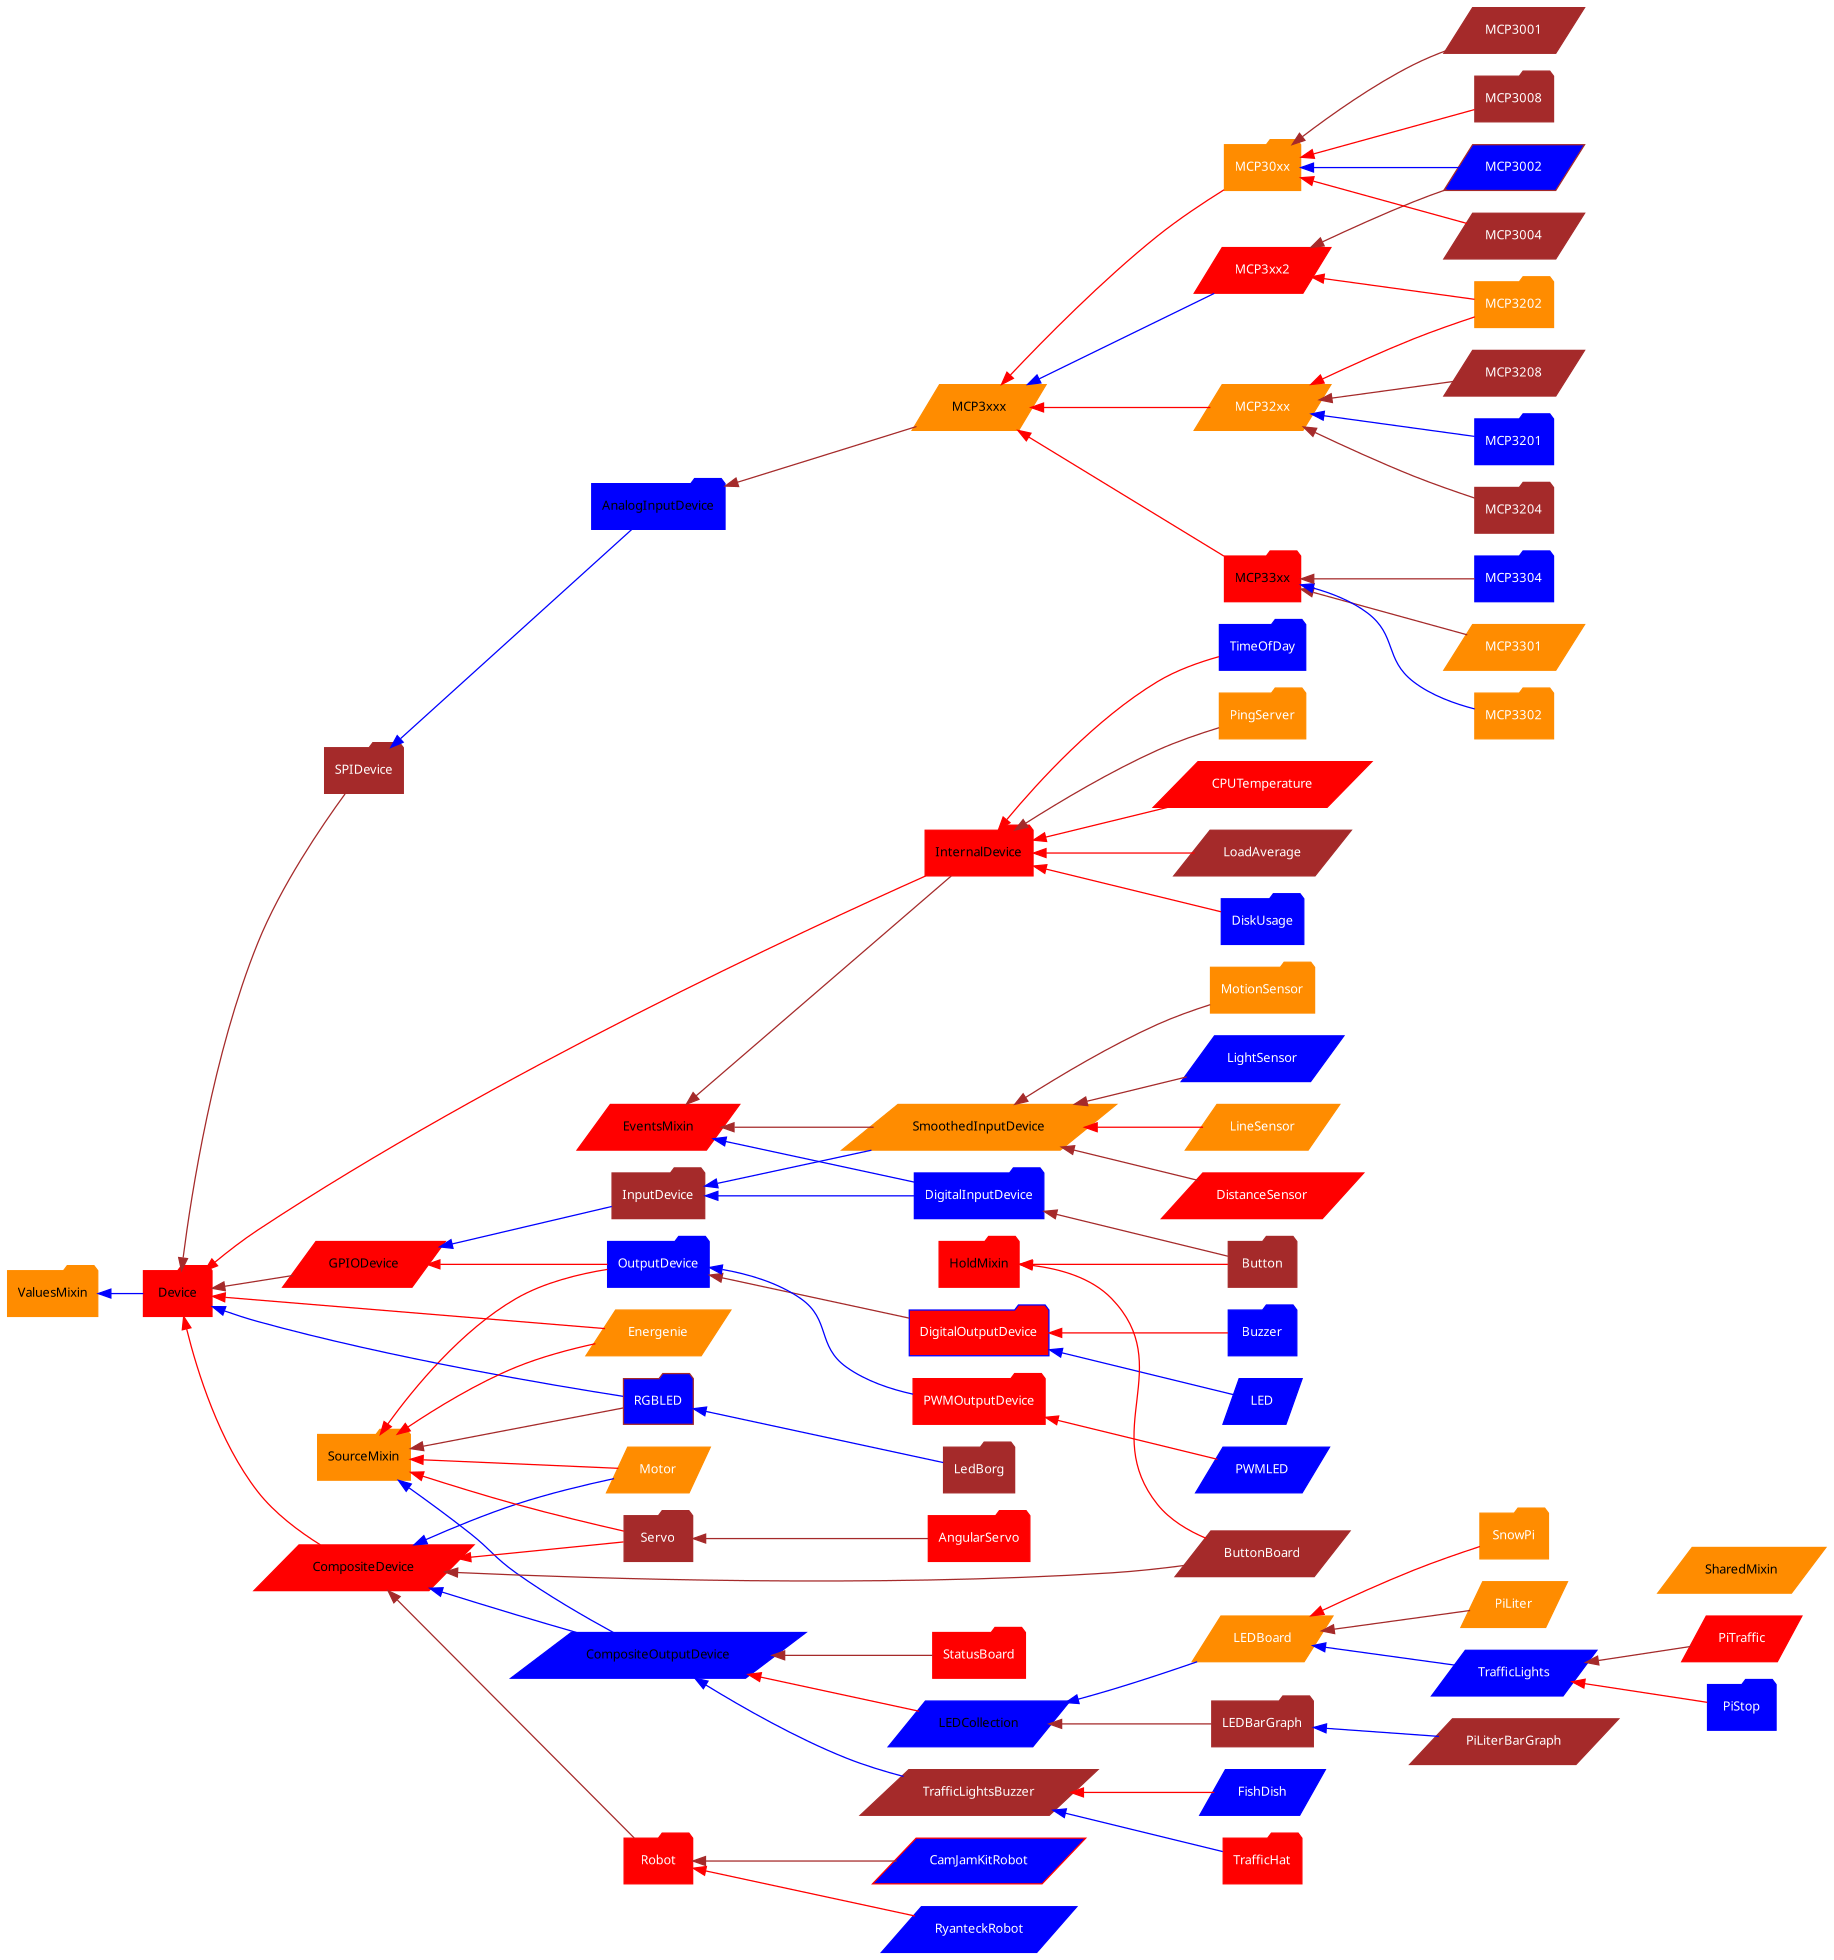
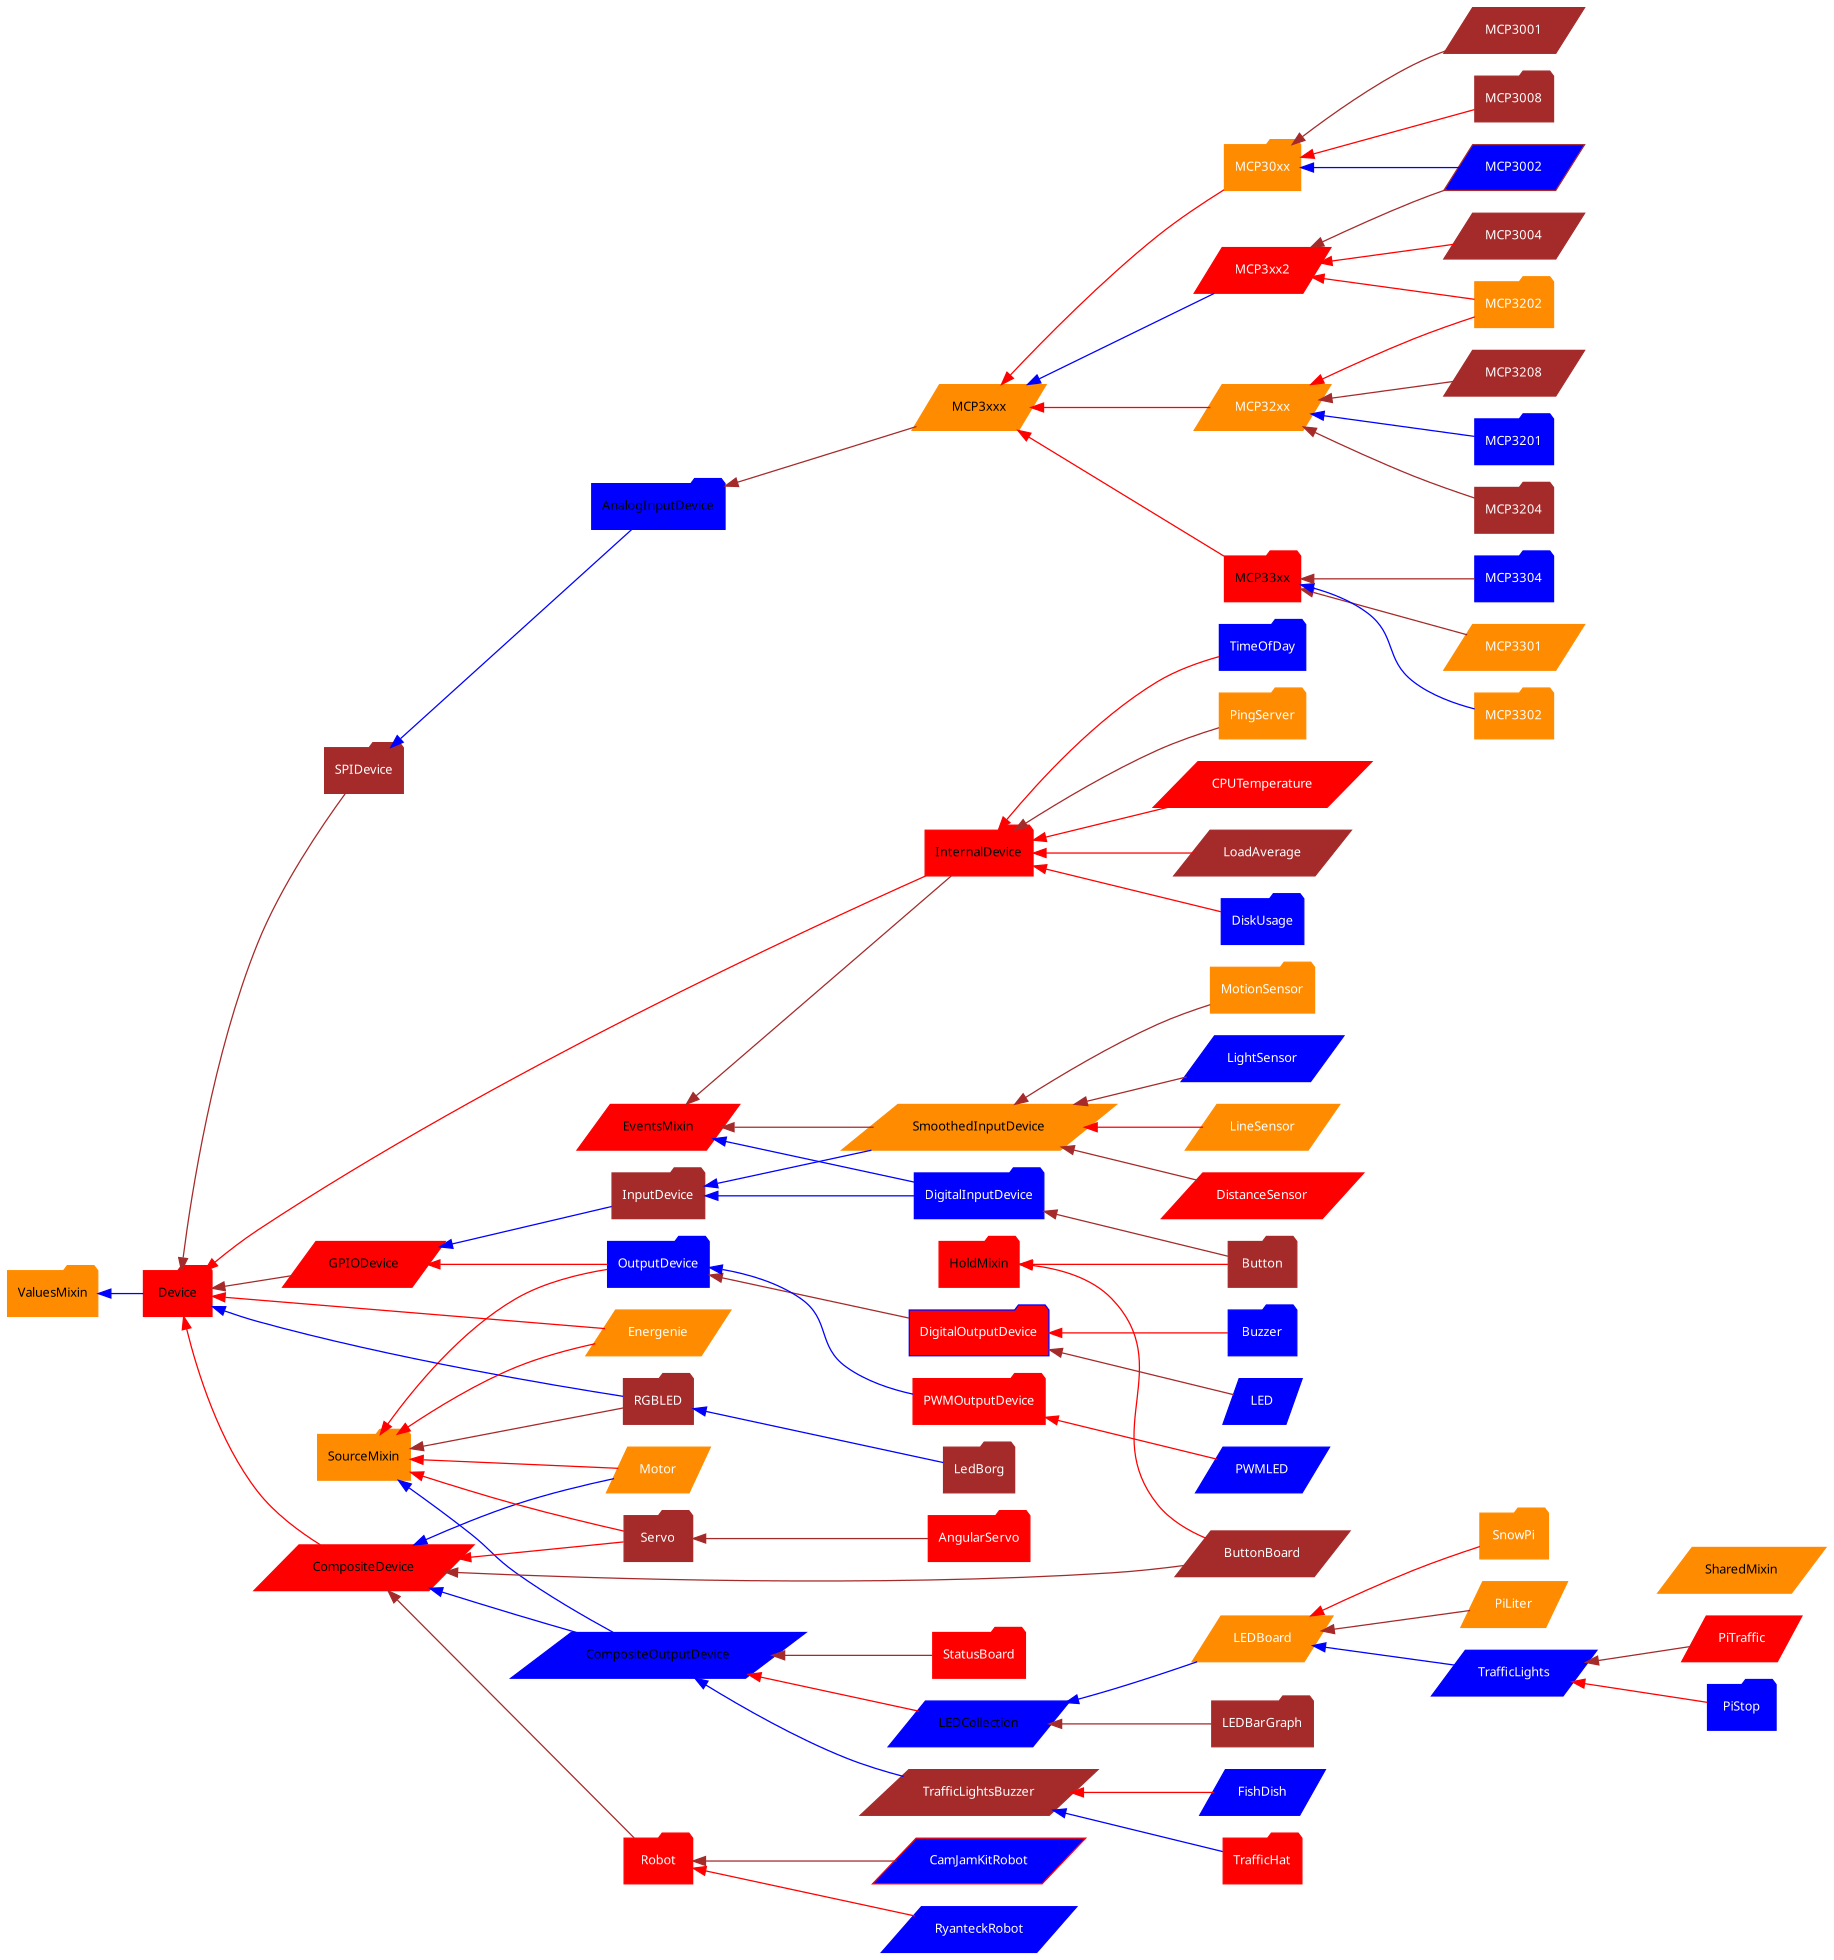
edge "MCP3004" -> "MCP30xx": now "MCP3004" -> "MCP3xx2"
edge "LED" -> "DigitalOutputDevice": color blue -> brown
node "RGBLED": fillcolor blue -> brown
node "PiLiterBarGraph": removed
